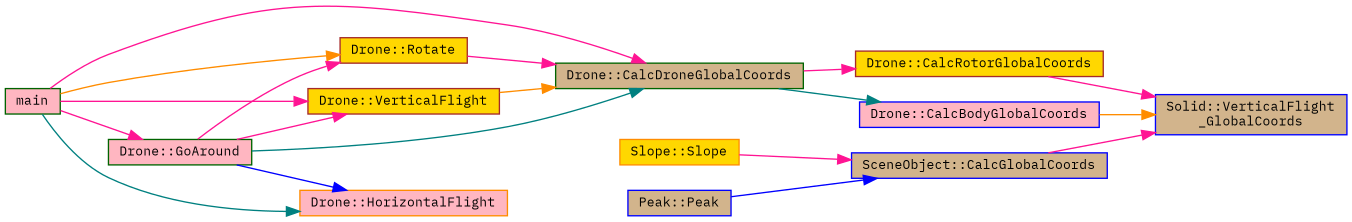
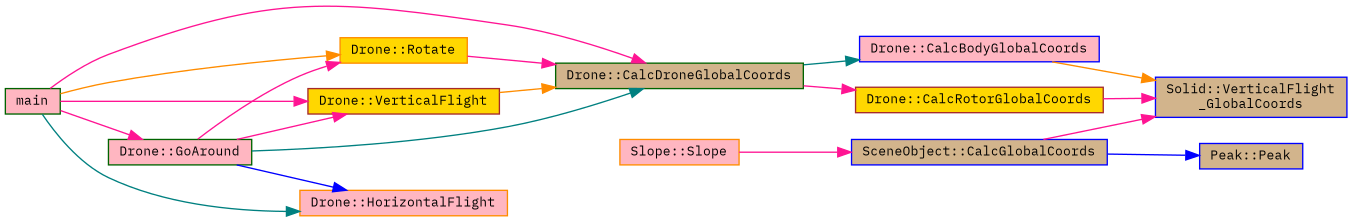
node "Drone::Rotate": color brown -> darkorange
node "Slope::Slope": fillcolor gold -> lightpink
edge "Peak::Peak" -> "SceneObject::CalcGlobalCoords": reversed
